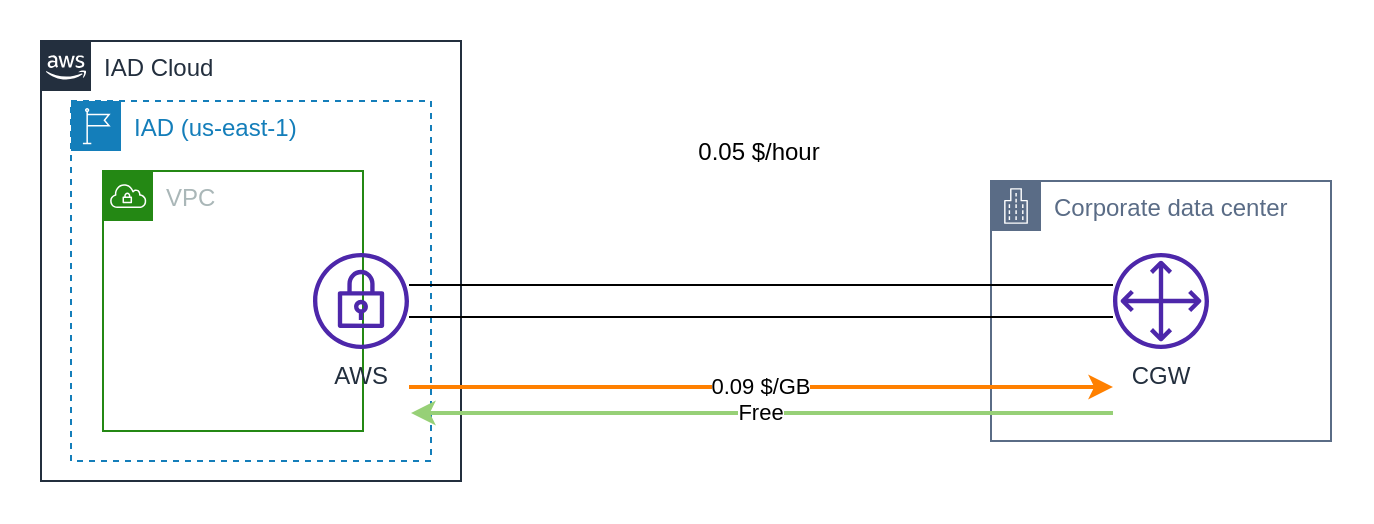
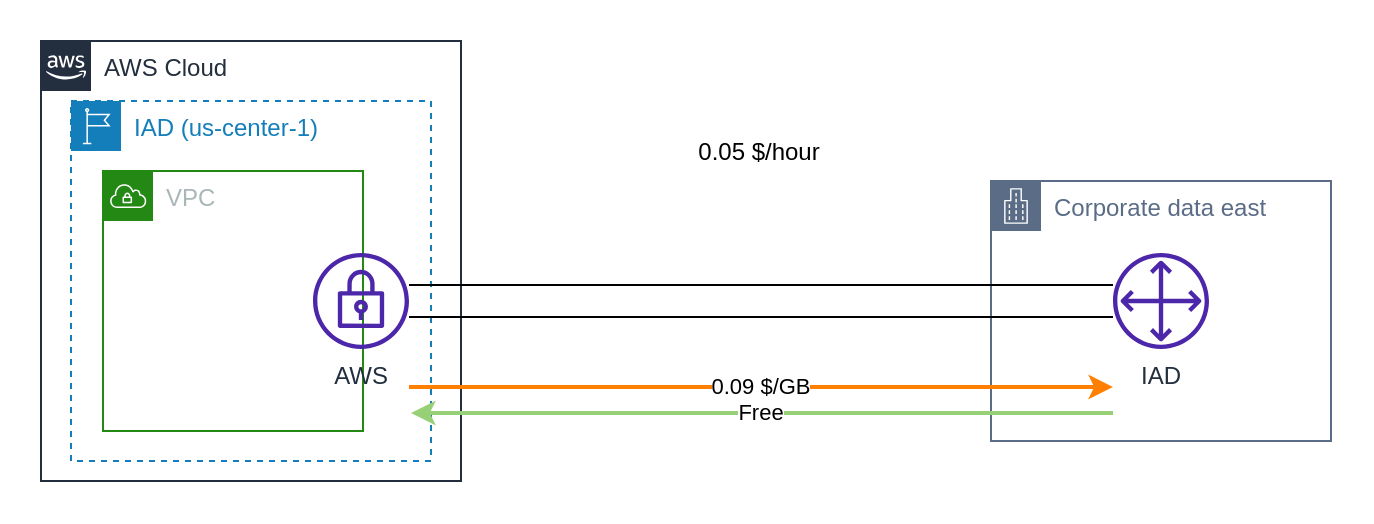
node "IAD Cloud": label "IAD Cloud" -> "AWS Cloud"
node "IAD (us-east-1)": label "IAD (us-east-1)" -> "IAD (us-center-1)"
node "Corporate data center": label "Corporate data center" -> "Corporate data east"
node "CGW": label "CGW" -> "IAD"
